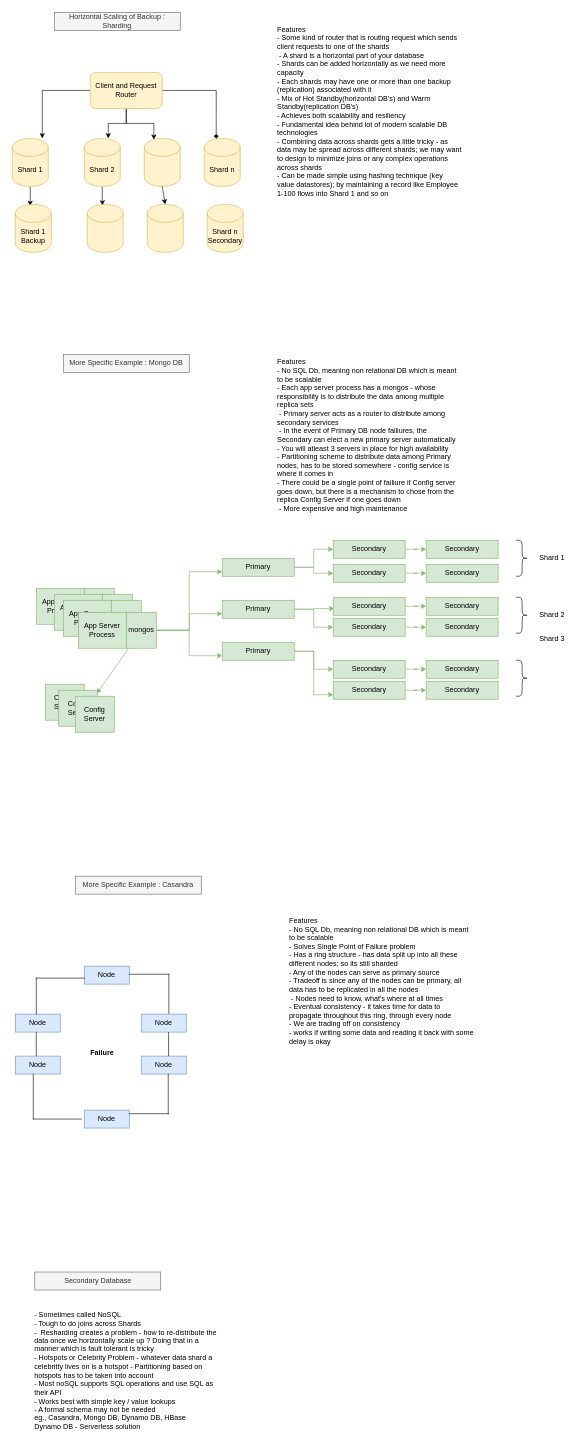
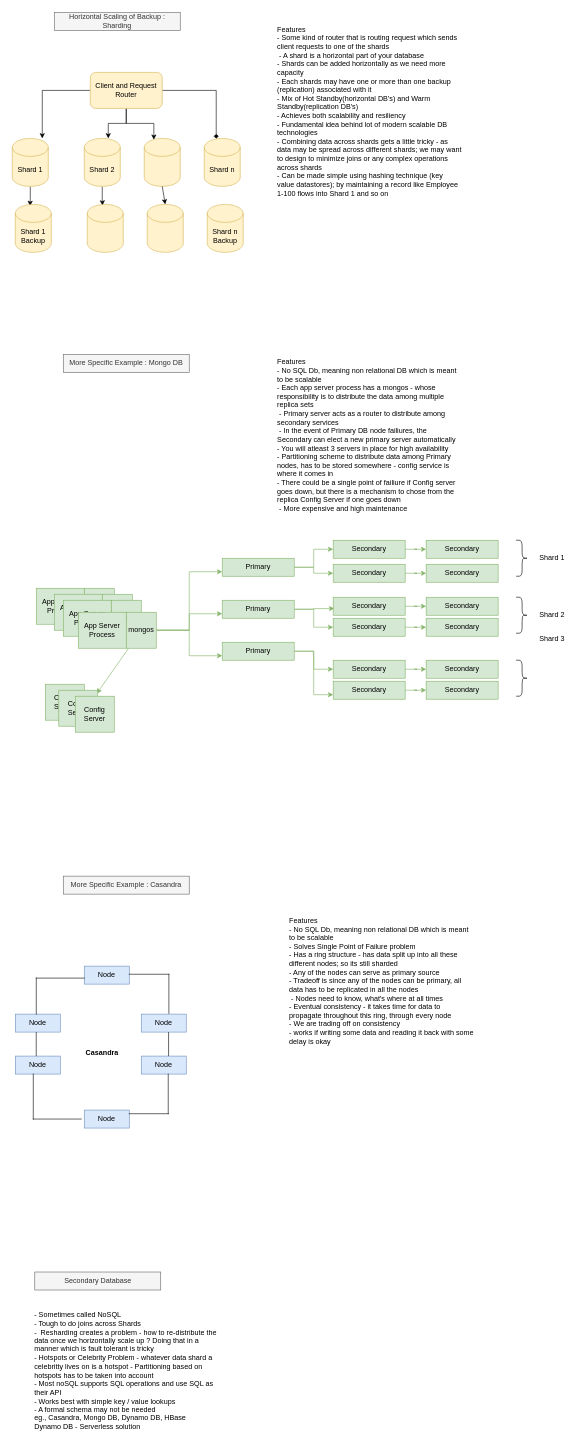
node "Shard n Secondary": label "Shard n Secondary" -> "Shard n Backup"
node "More Specific Example : Casandra": moved (138, 885) -> (126, 885)
node "Failure": label "Failure" -> "Casandra"
